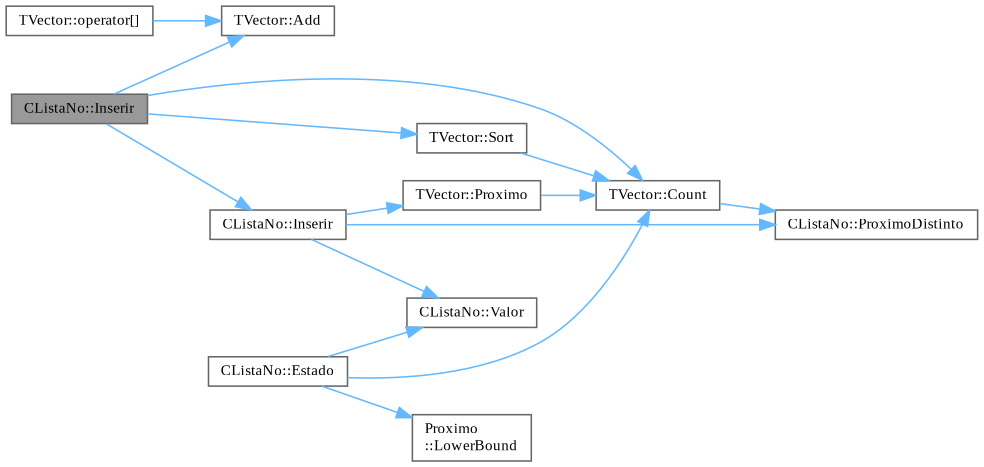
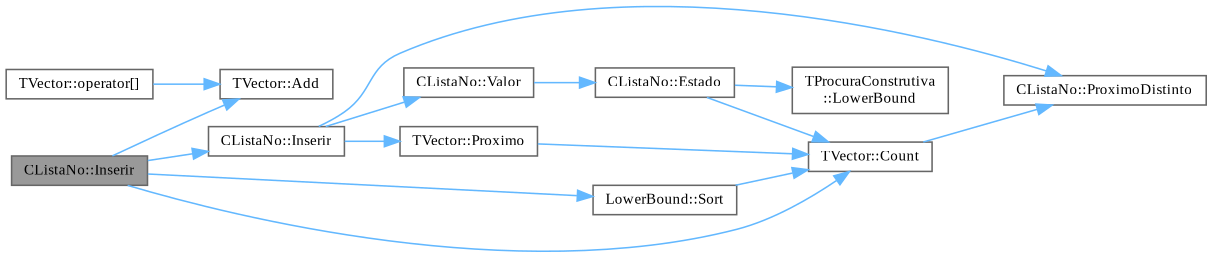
node "TVector::Sort": label "TVector::Sort" -> "LowerBound::Sort"
edge "CListaNo::Estado" -> "CListaNo::Valor": reversed
node "Proximo ::LowerBound": label "Proximo ::LowerBound" -> "TProcuraConstrutiva ::LowerBound"
